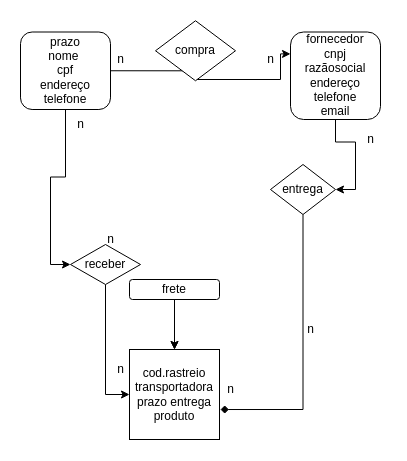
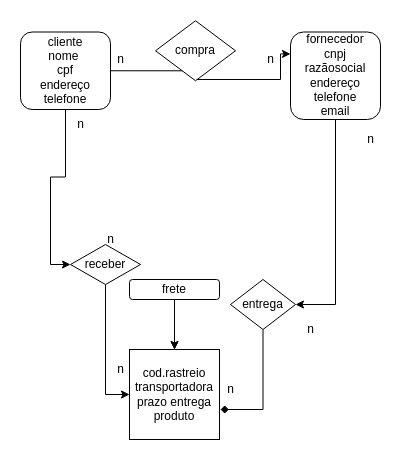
node "prazo nome cpf endereço telefone": label "prazo nome cpf endereço telefone" -> "cliente nome cpf endereço telefone"
node "entrega": moved (303, 190) -> (263, 305)
